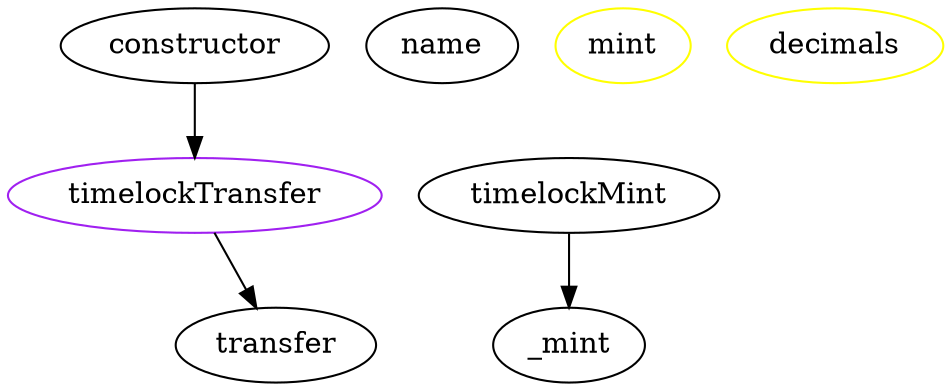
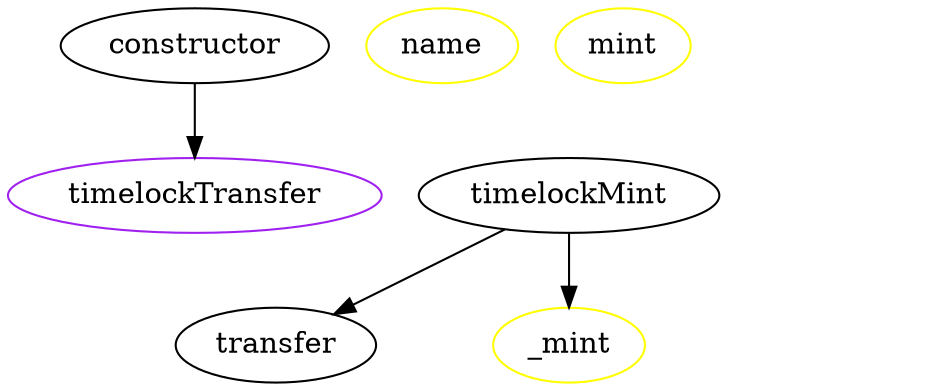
node "name": color black -> yellow
node "decimals": removed
edge "timelockTransfer" -> "transfer": now "timelockMint" -> "transfer"
node "_mint": color black -> yellow
